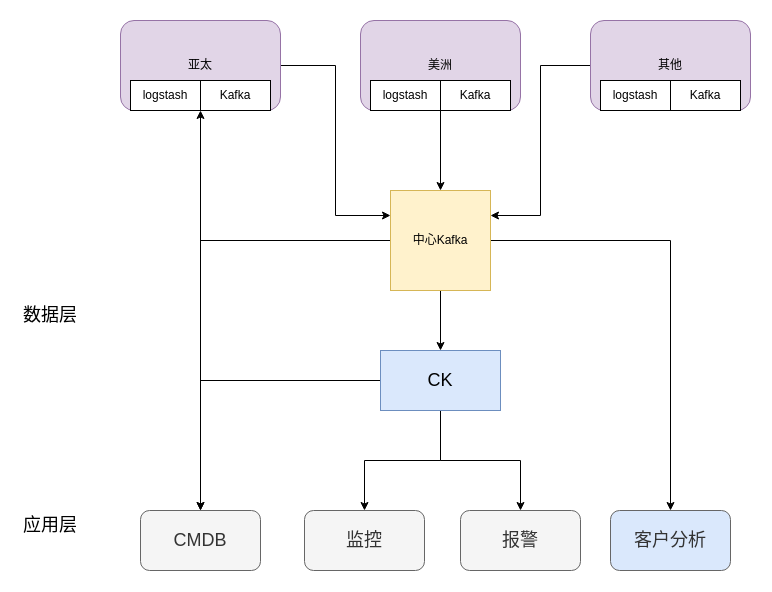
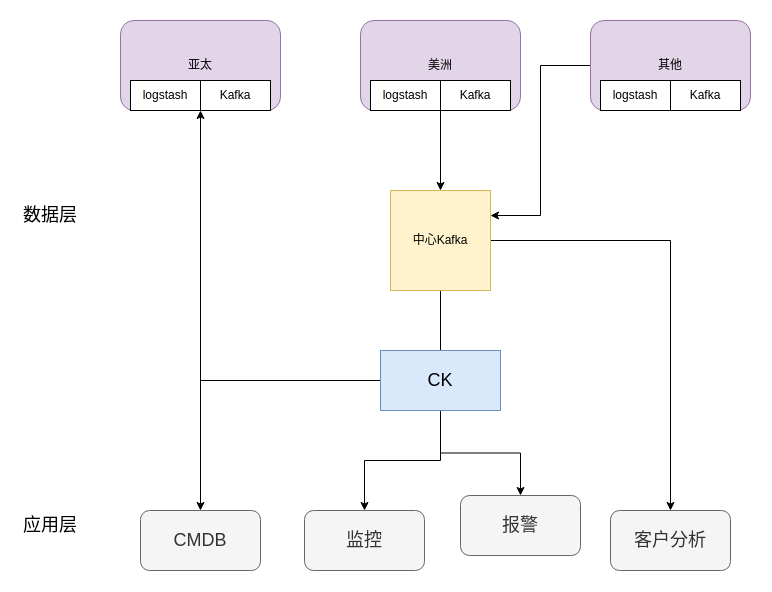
edge "亚太" -> "中心Kafka": removed
edge "中心Kafka" -> "CMDB": removed
node "数据层": moved (51, 316) -> (51, 216)
edge "中心Kafka" -> "CK": arrowhead classic -> none
node "报警": moved (521, 541) -> (521, 526)
node "客户分析": fillcolor #dae8fc -> #f5f5f5
